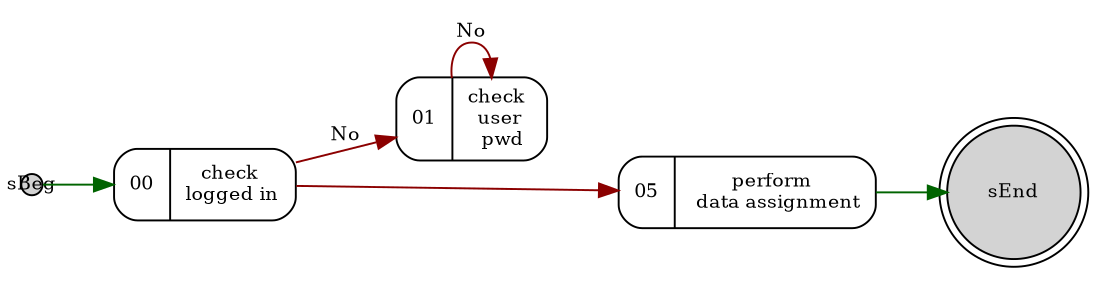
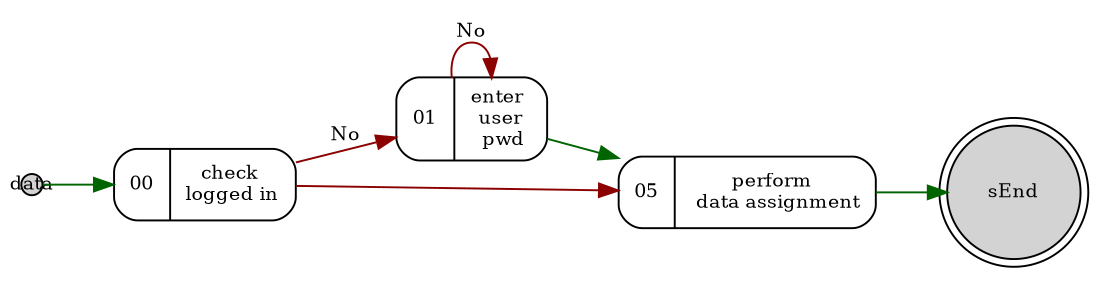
node "01": text "check" -> "enter"
edge "01" -> "05": added
node "sBeg": label "sBeg" -> "data"
